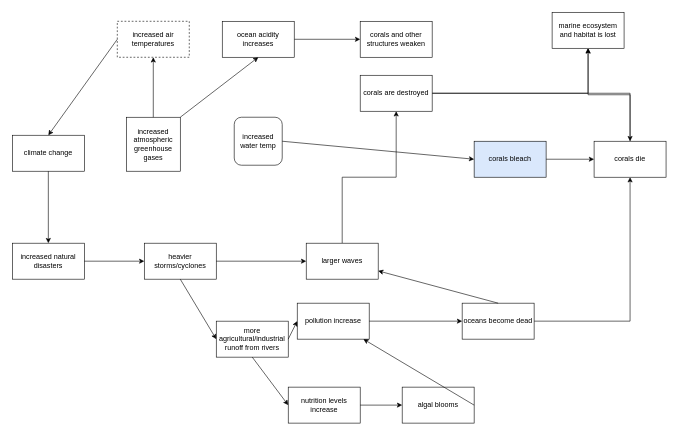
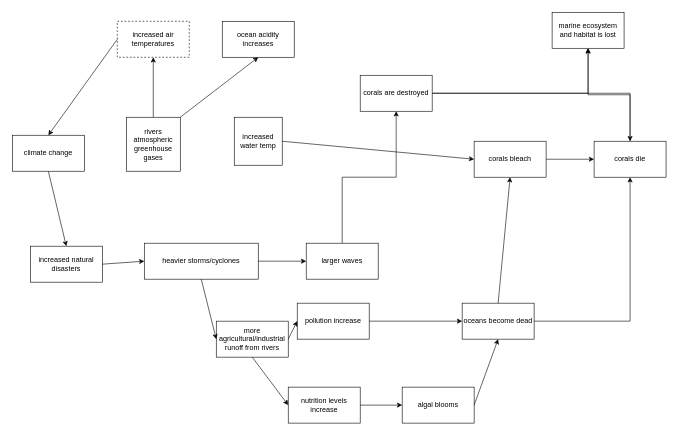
edge "ocean acidity increases" -> "corals and other structures weaken": removed
node "corals and other structures weaken": removed
node "increased water temp": shape rounded rectangle -> rectangle
node "increased atmospheric greenhouse gases": label "increased atmospheric greenhouse gases" -> "rivers atmospheric greenhouse gases"
node "corals bleach": fillcolor #dae8fc -> #ffffff
node "increased natural disasters": moved (48, 261) -> (66, 264)
node "heavier storms/cyclones": size 72x36 -> 114x36
edge "oceans become dead" -> "larger waves": now "oceans become dead" -> "corals bleach"
edge "algal blooms" -> "pollution increase": now "algal blooms" -> "oceans become dead"
